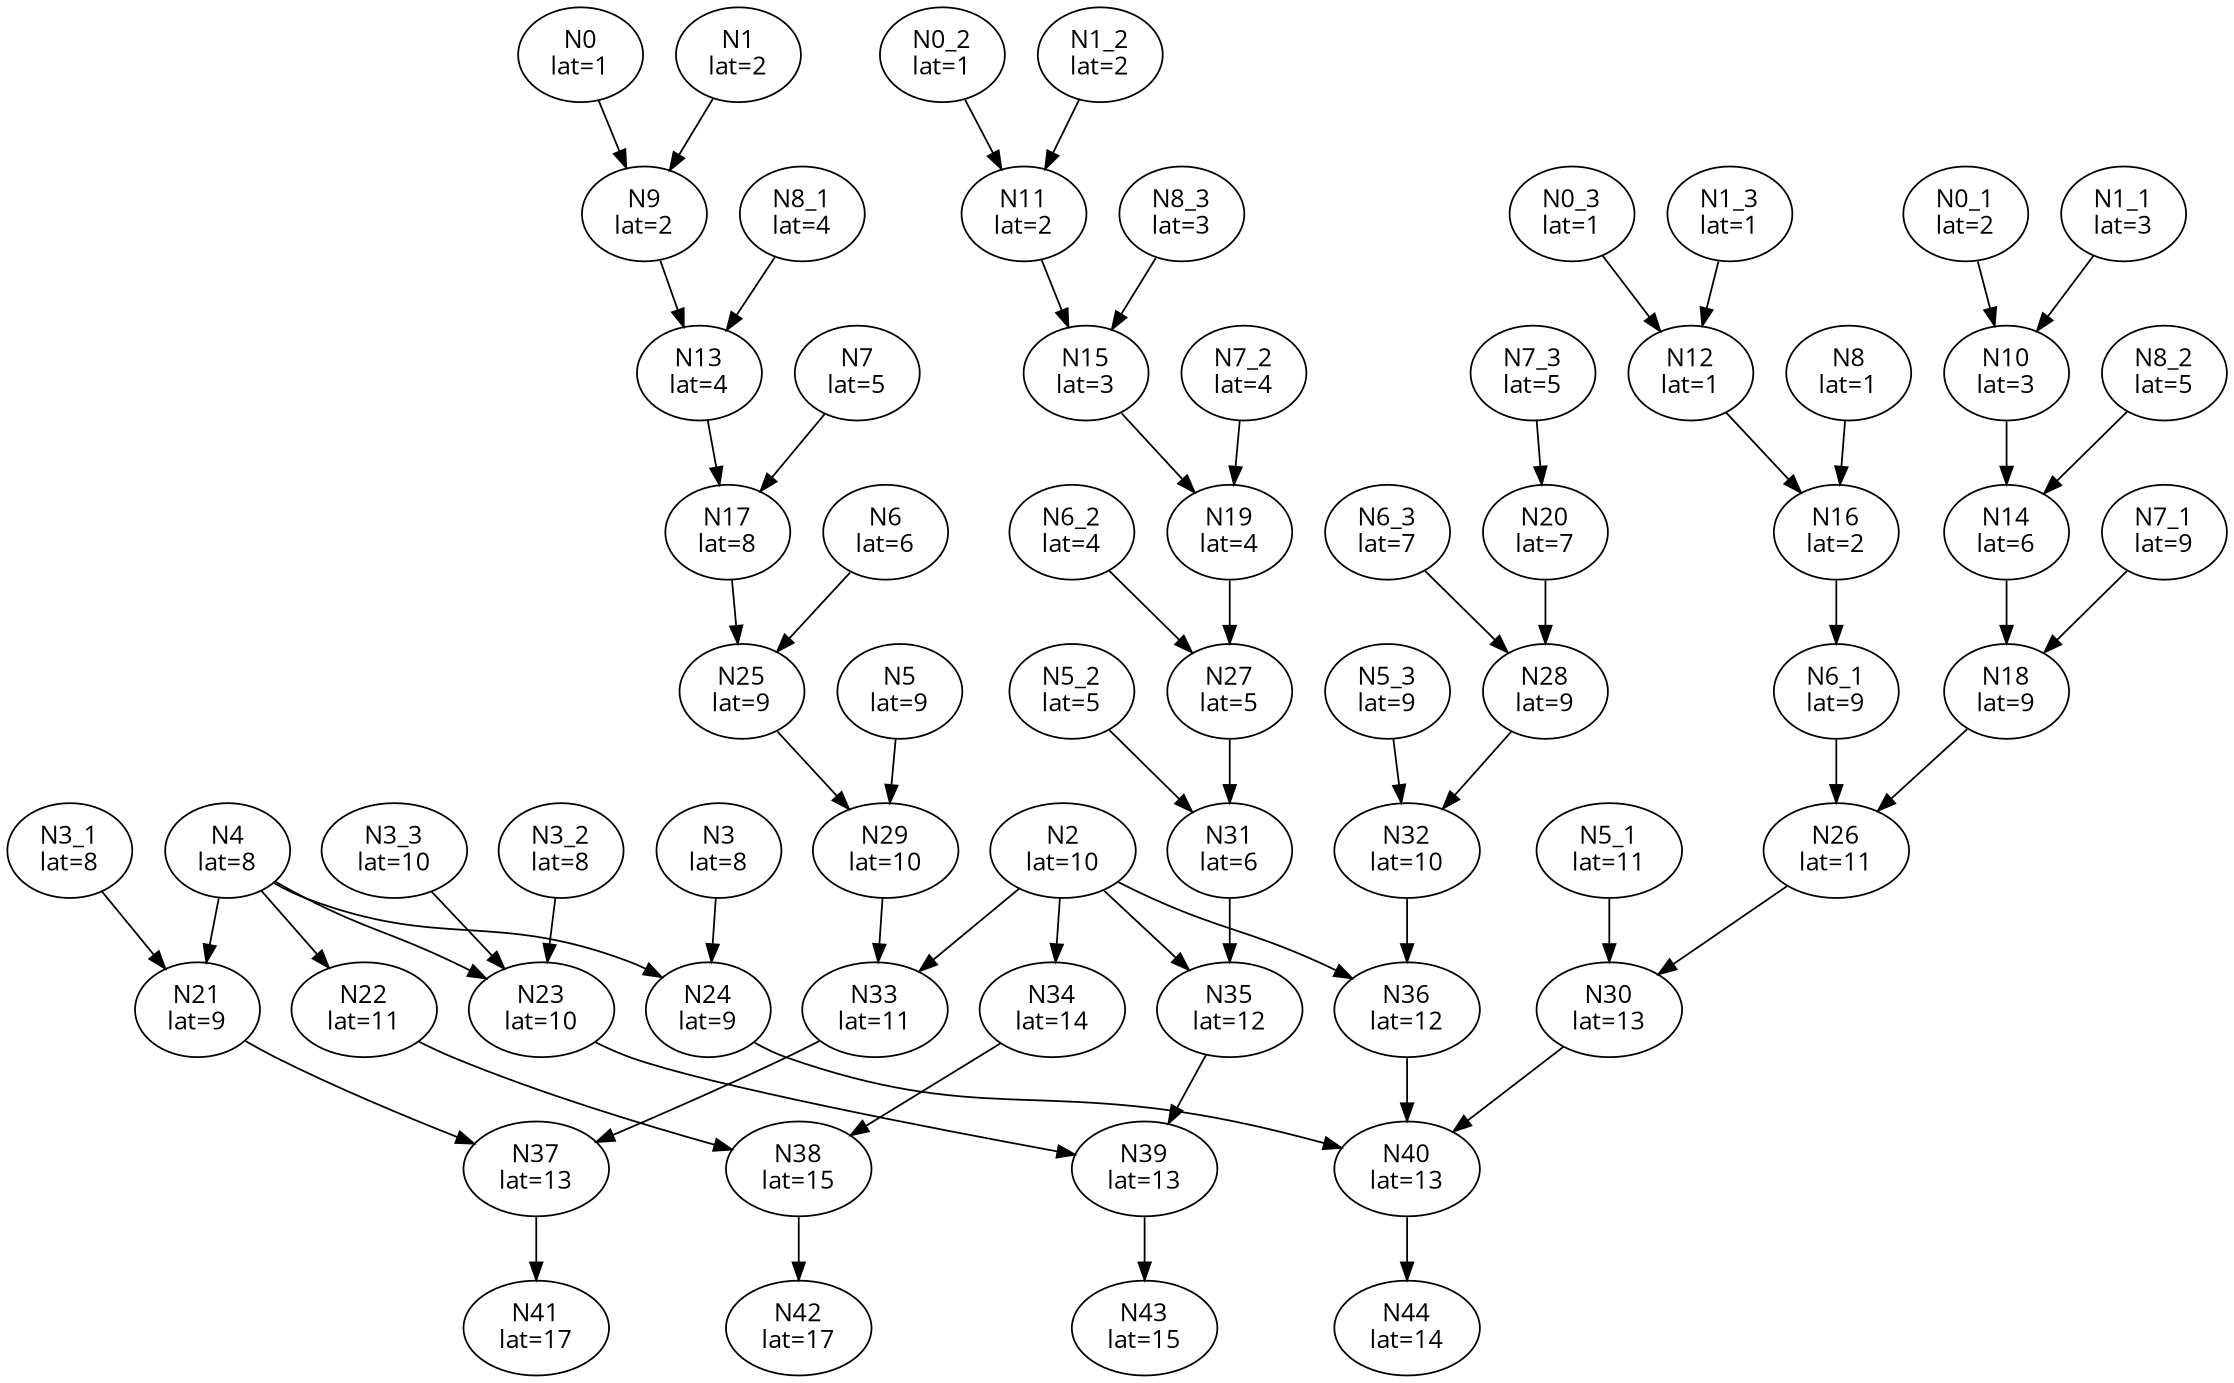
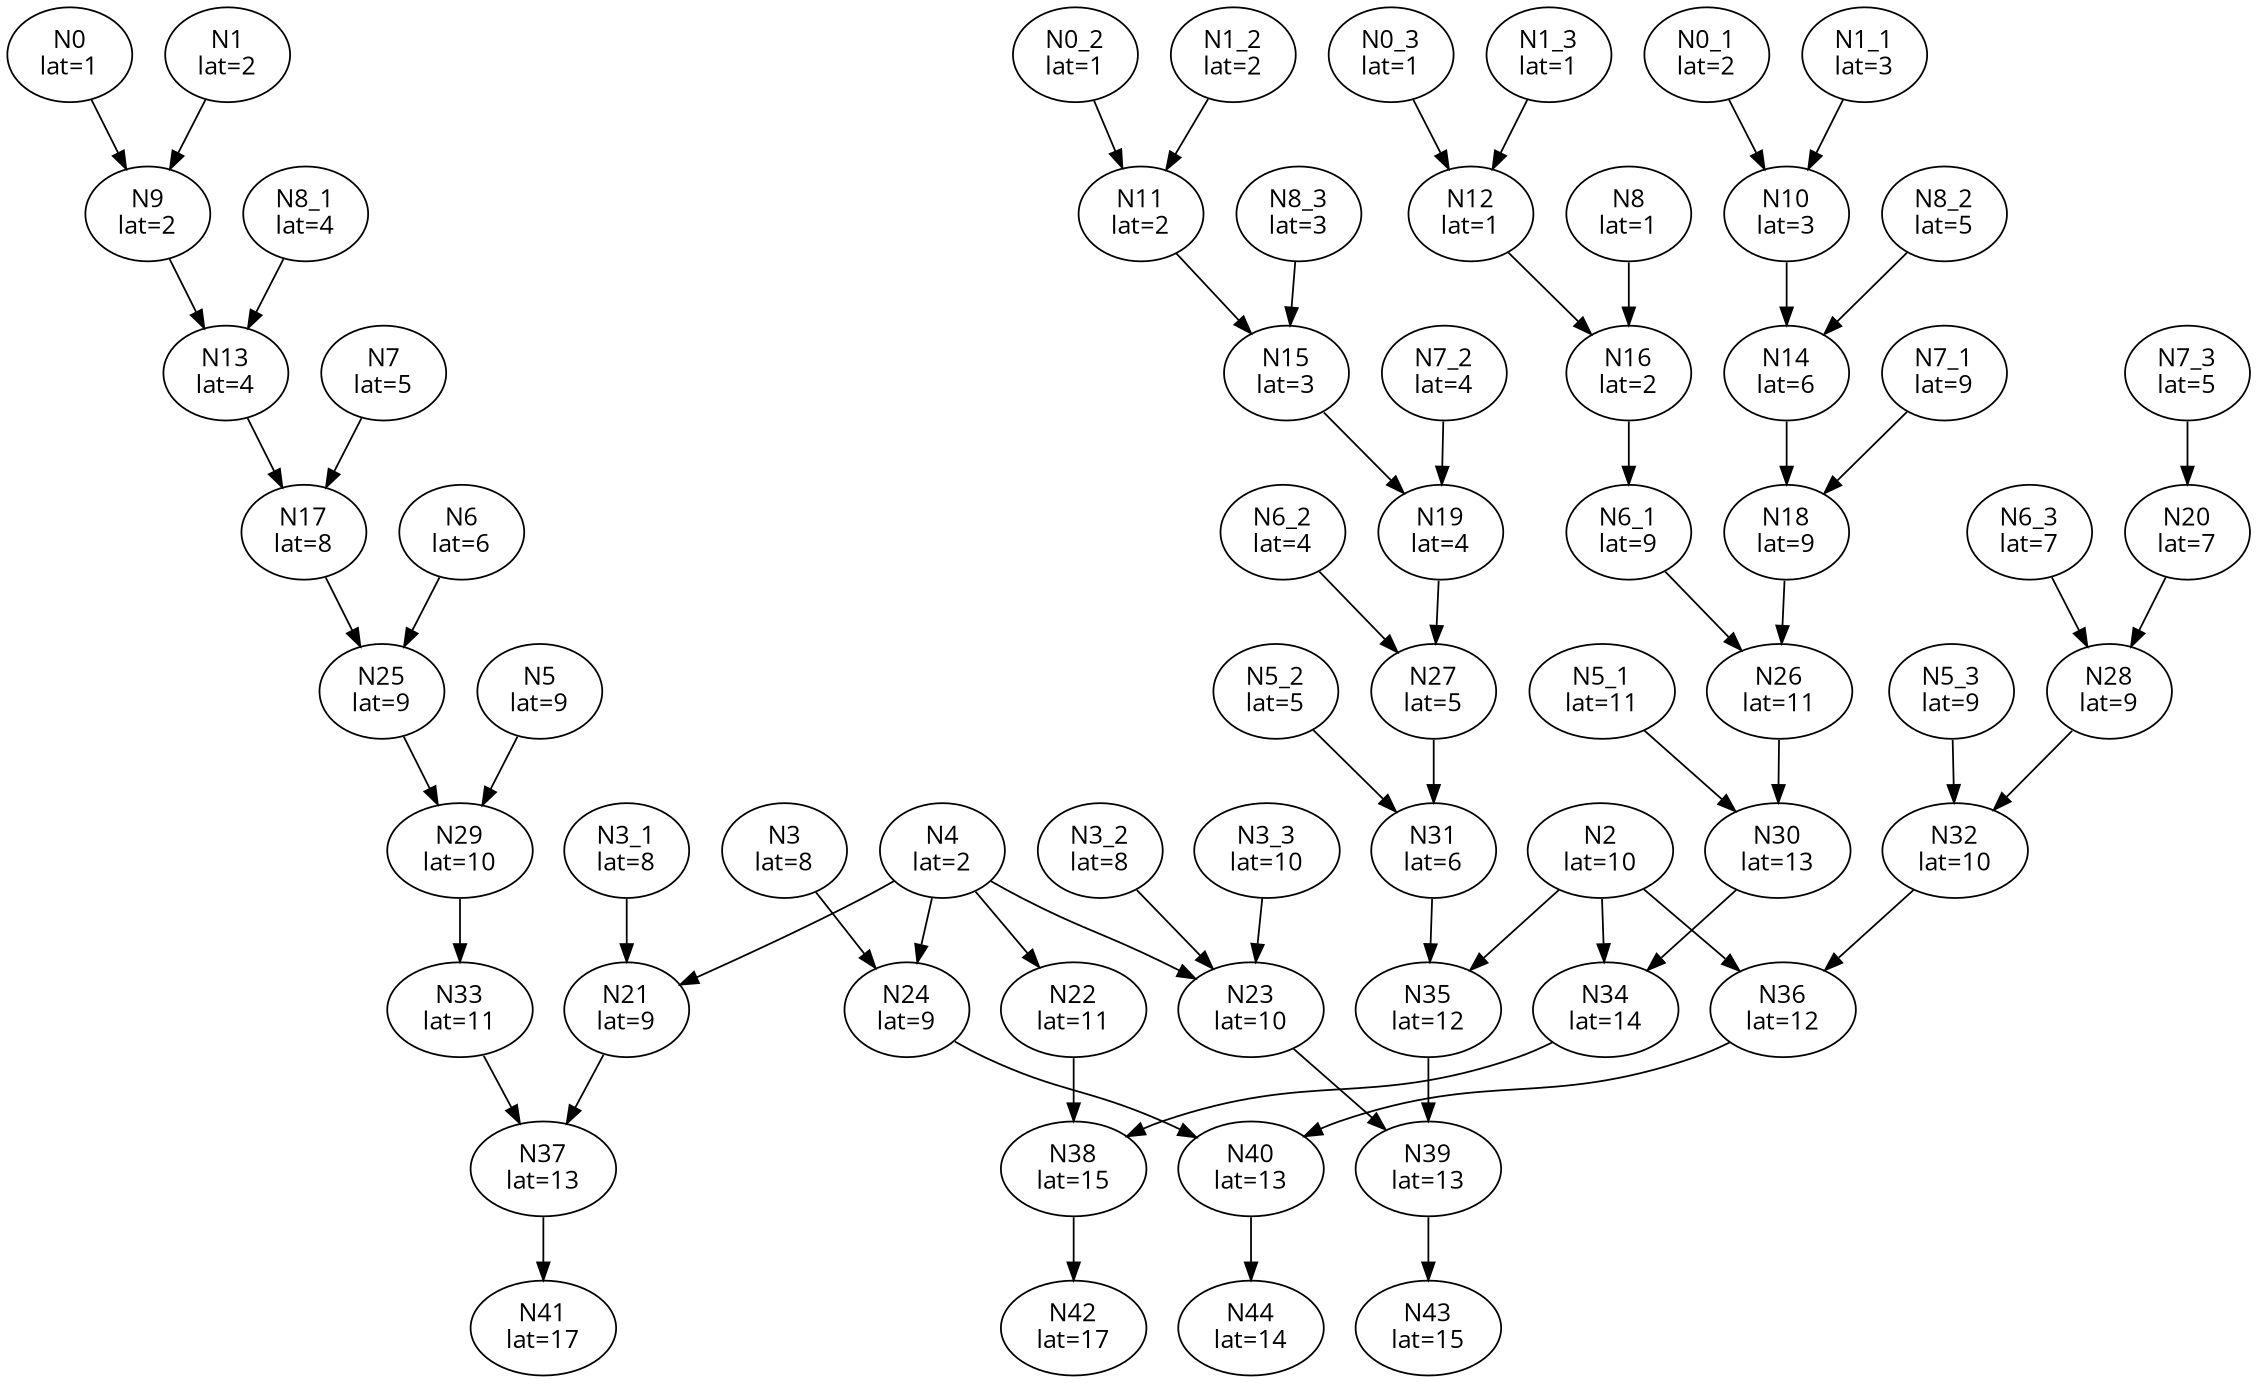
node "N4 lat=8": label "N4 lat=8" -> "N4 lat=2"
edge "N2 lat=10" -> "N33 lat=11": removed
edge "N30 lat=13" -> "N40 lat=13": now "N30 lat=13" -> "N34 lat=14"
